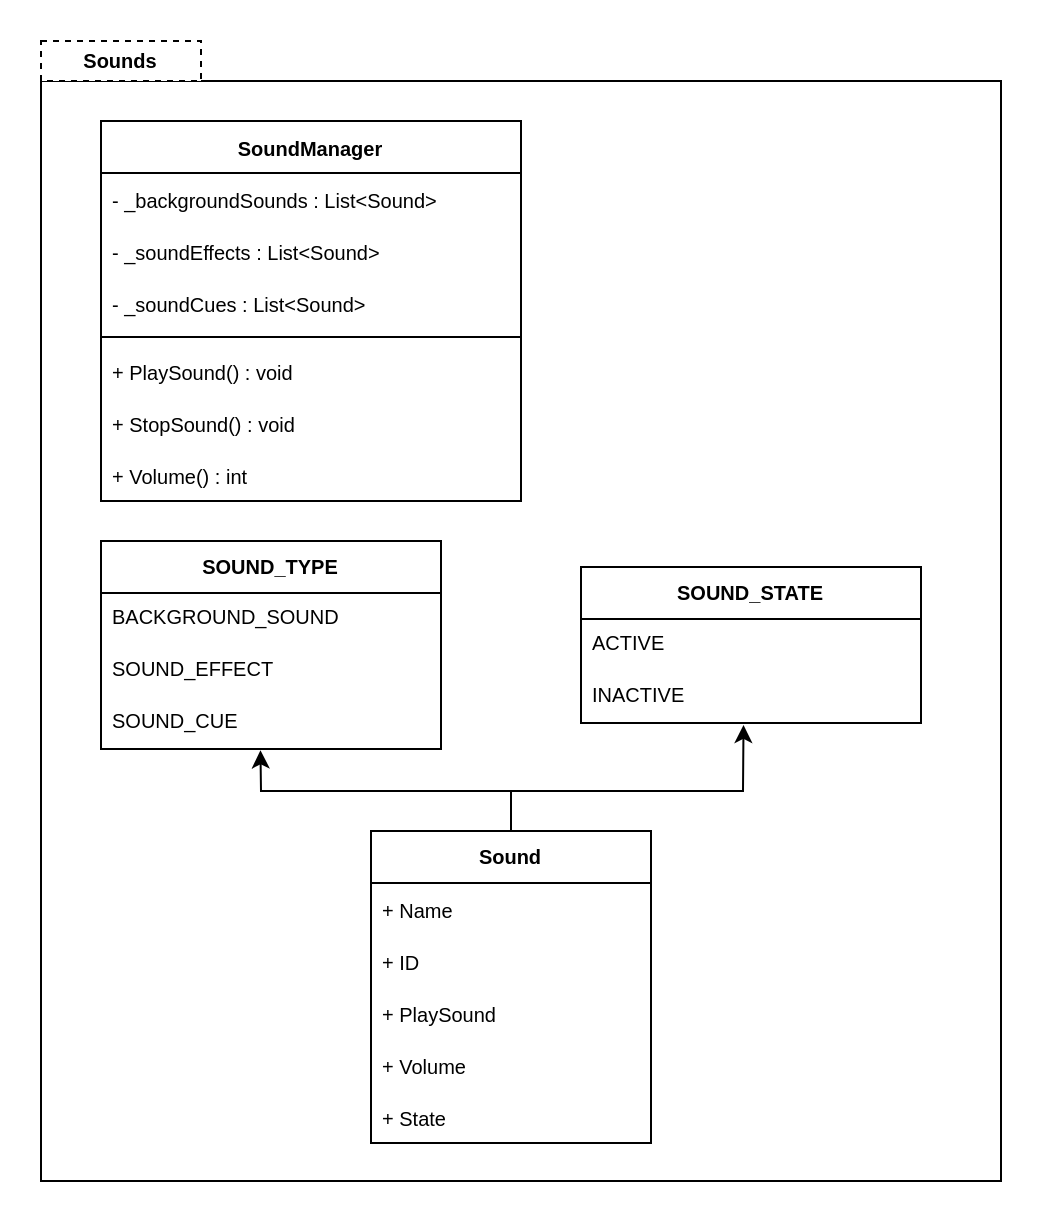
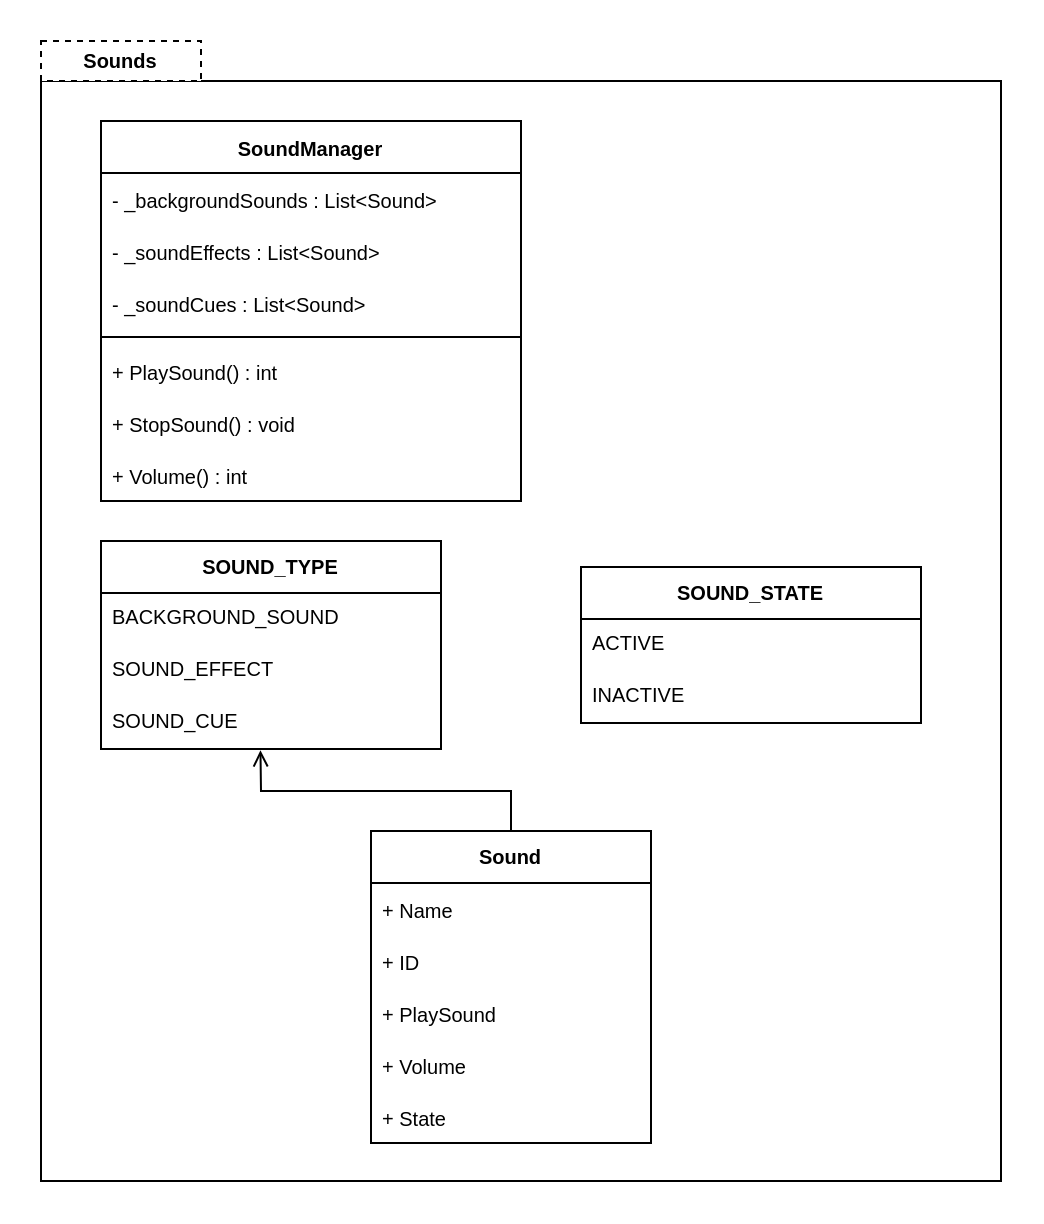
node "+ PlaySound() : void": label "+ PlaySound() : void" -> "+ PlaySound() : int"
edge "Sound" -> "SOUND_CUE": arrowhead classic -> open
edge "Sound" -> "INACTIVE": removed
